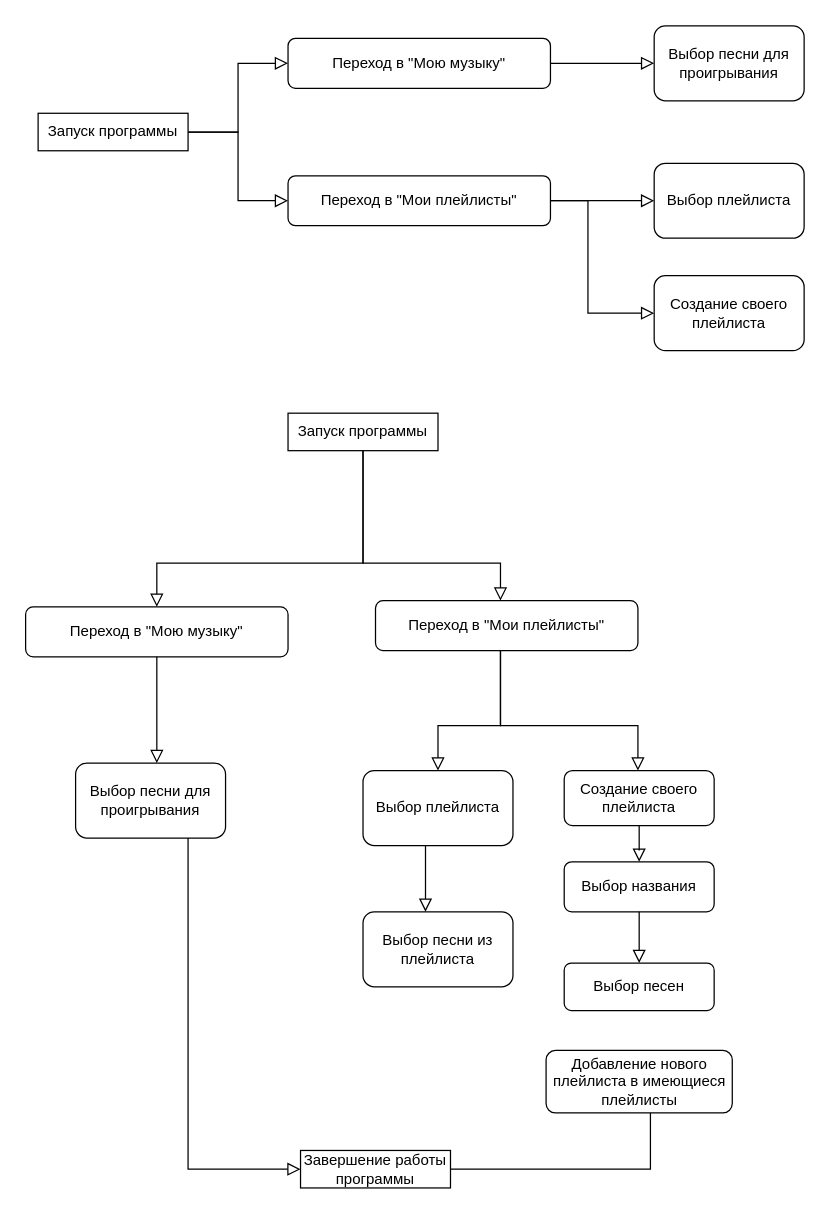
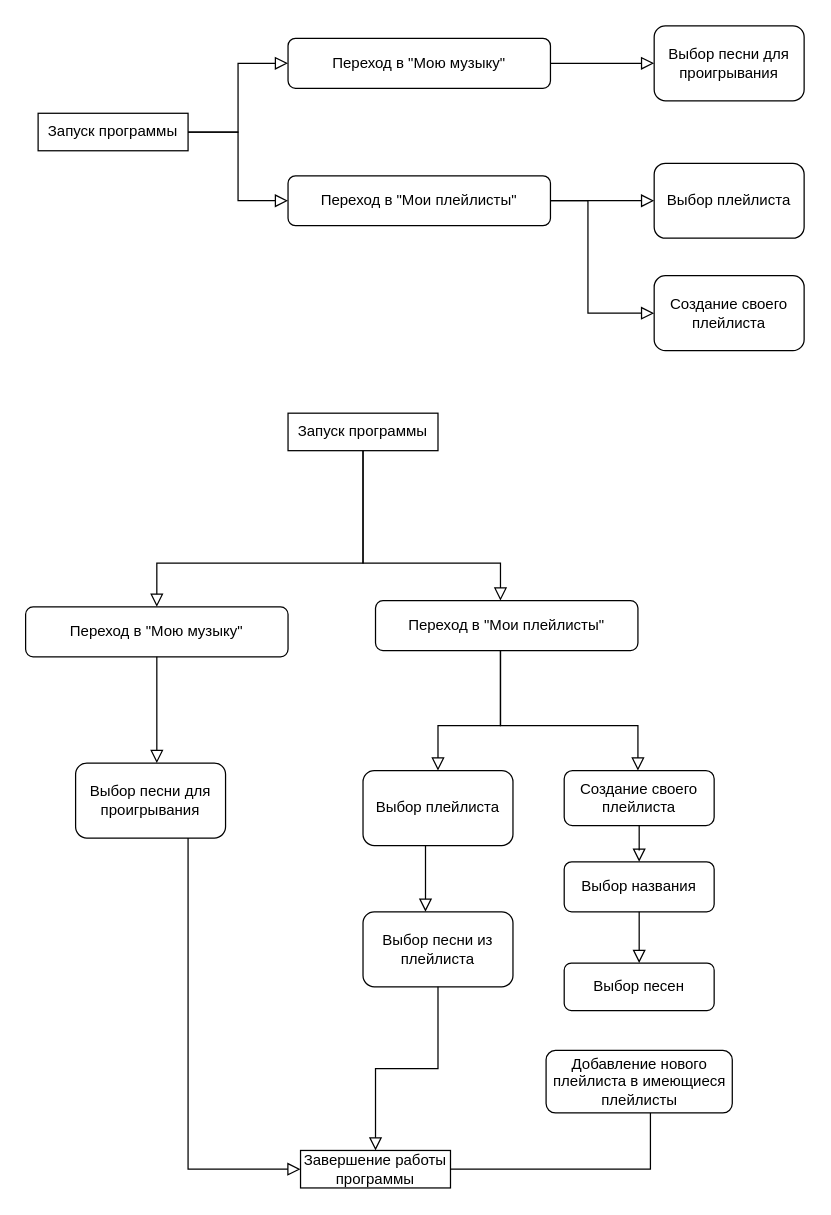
edge "Выбор песни из плейлиста" -> "Завершение работы программы": added
